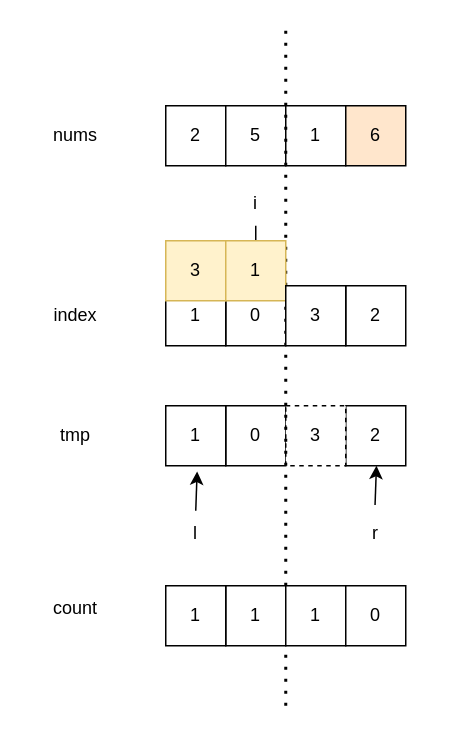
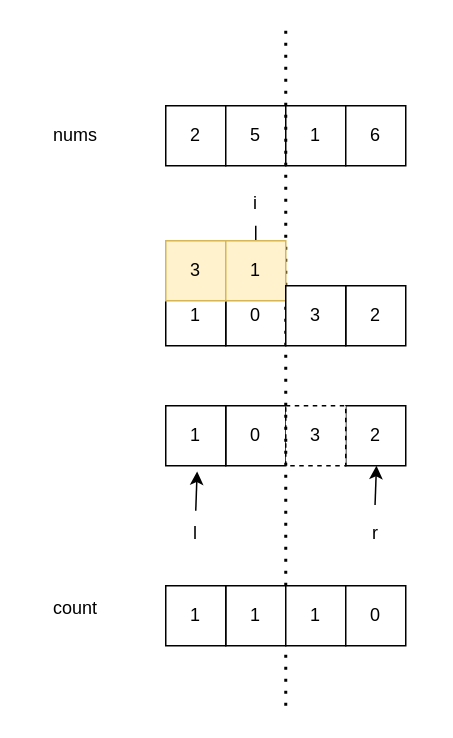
node "6": fillcolor #ffe6cc -> #ffffff
node "index": removed
node "tmp": removed
